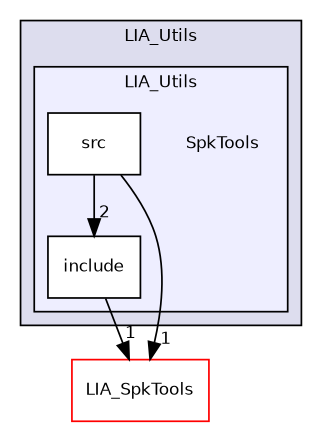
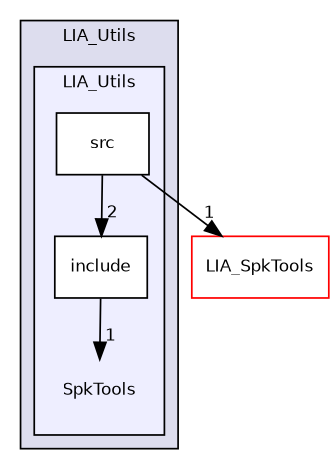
edge "include" -> "LIA_SpkTools": now "include" -> "SpkTools"
